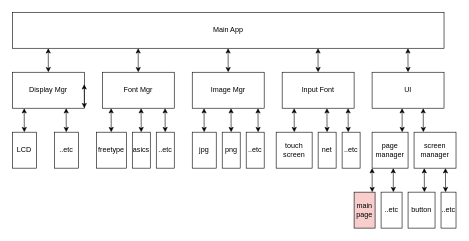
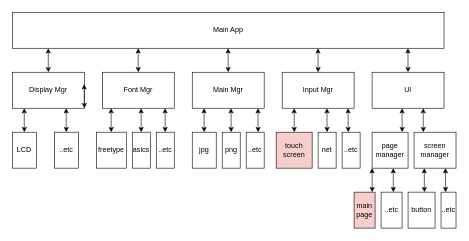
node "Image Mgr": label "Image Mgr" -> "Main Mgr"
node "Input Font": label "Input Font" -> "Input Mgr"
node "touch screen": fillcolor #ffffff -> #f8cecc
